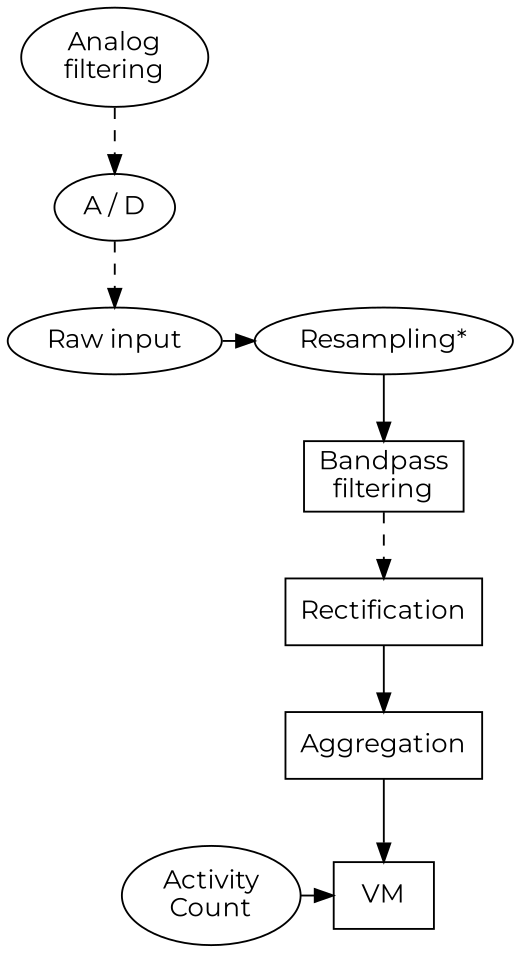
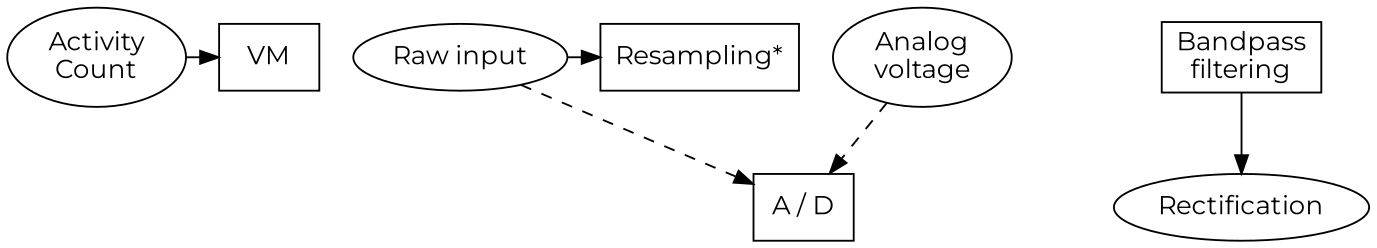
node "Analog filtering": label "Analog filtering" -> "Analog voltage"
node "A / D": shape ellipse -> box
edge "A / D" -> "Raw input": reversed
node "Resampling*": shape ellipse -> box
edge "Resampling*" -> "Bandpass filtering": removed
edge "Bandpass filtering" -> "Rectification": style dashed -> solid
node "Rectification": shape box -> ellipse
node "Aggregation": removed
